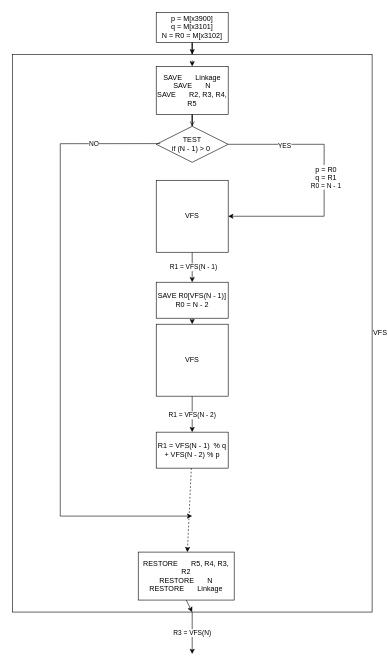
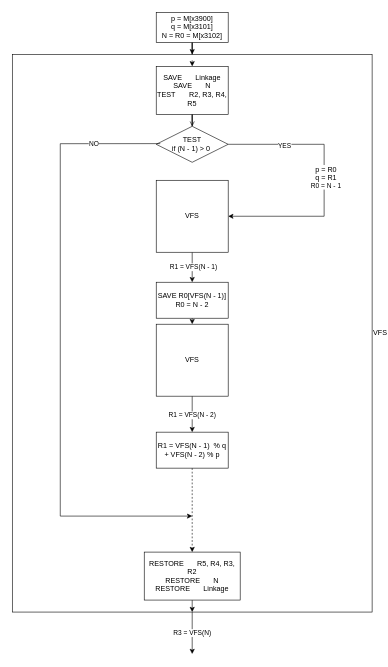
node "SAVE Linkage SAVE N SAVE R2, R3, R4, R5": label "SAVE Linkage SAVE N SAVE R2, R3, R4, R5" -> "SAVE Linkage SAVE N TEST R2, R3, R4, R5"
node "RESTORE R5, R4, R3, R2 RESTORE N RESTORE Linkage": moved (186, 576) -> (192, 576)
